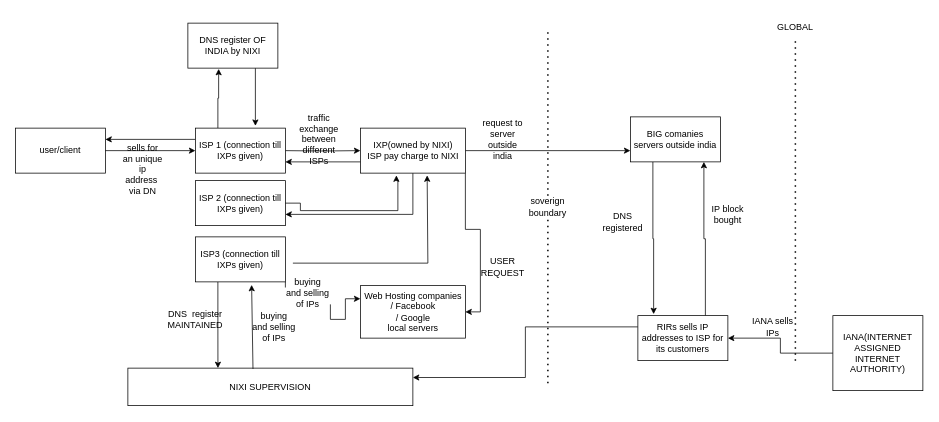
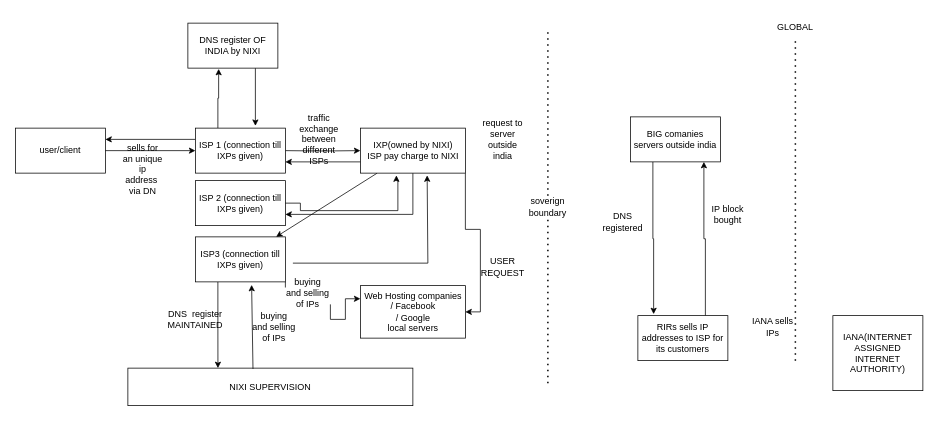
edge "IXP(owned by NIXI) ISP pay charge to NIXI" -> "BIG comanies servers outside india": now "IXP(owned by NIXI) ISP pay charge to NIXI" -> "ISP3 (connection till IXPs given)"
edge "IANA(INTERNET ASSIGNED INTERNET AUTHORITY)" -> "RIRs sells IP addresses to ISP for its customers": removed
edge "RIRs sells IP addresses to ISP for its customers" -> "NIXI SUPERVISION": removed
